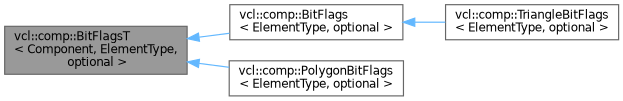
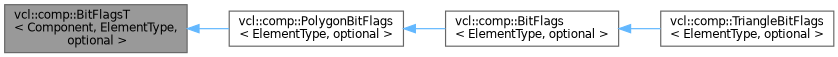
edge "vcl::comp::BitFlags < ElementType, optional >" -> "vcl::comp::BitFlagsT < Component, ElementType, optional >": now "vcl::comp::BitFlags < ElementType, optional >" -> "vcl::comp::PolygonBitFlags < ElementType, optional >"
